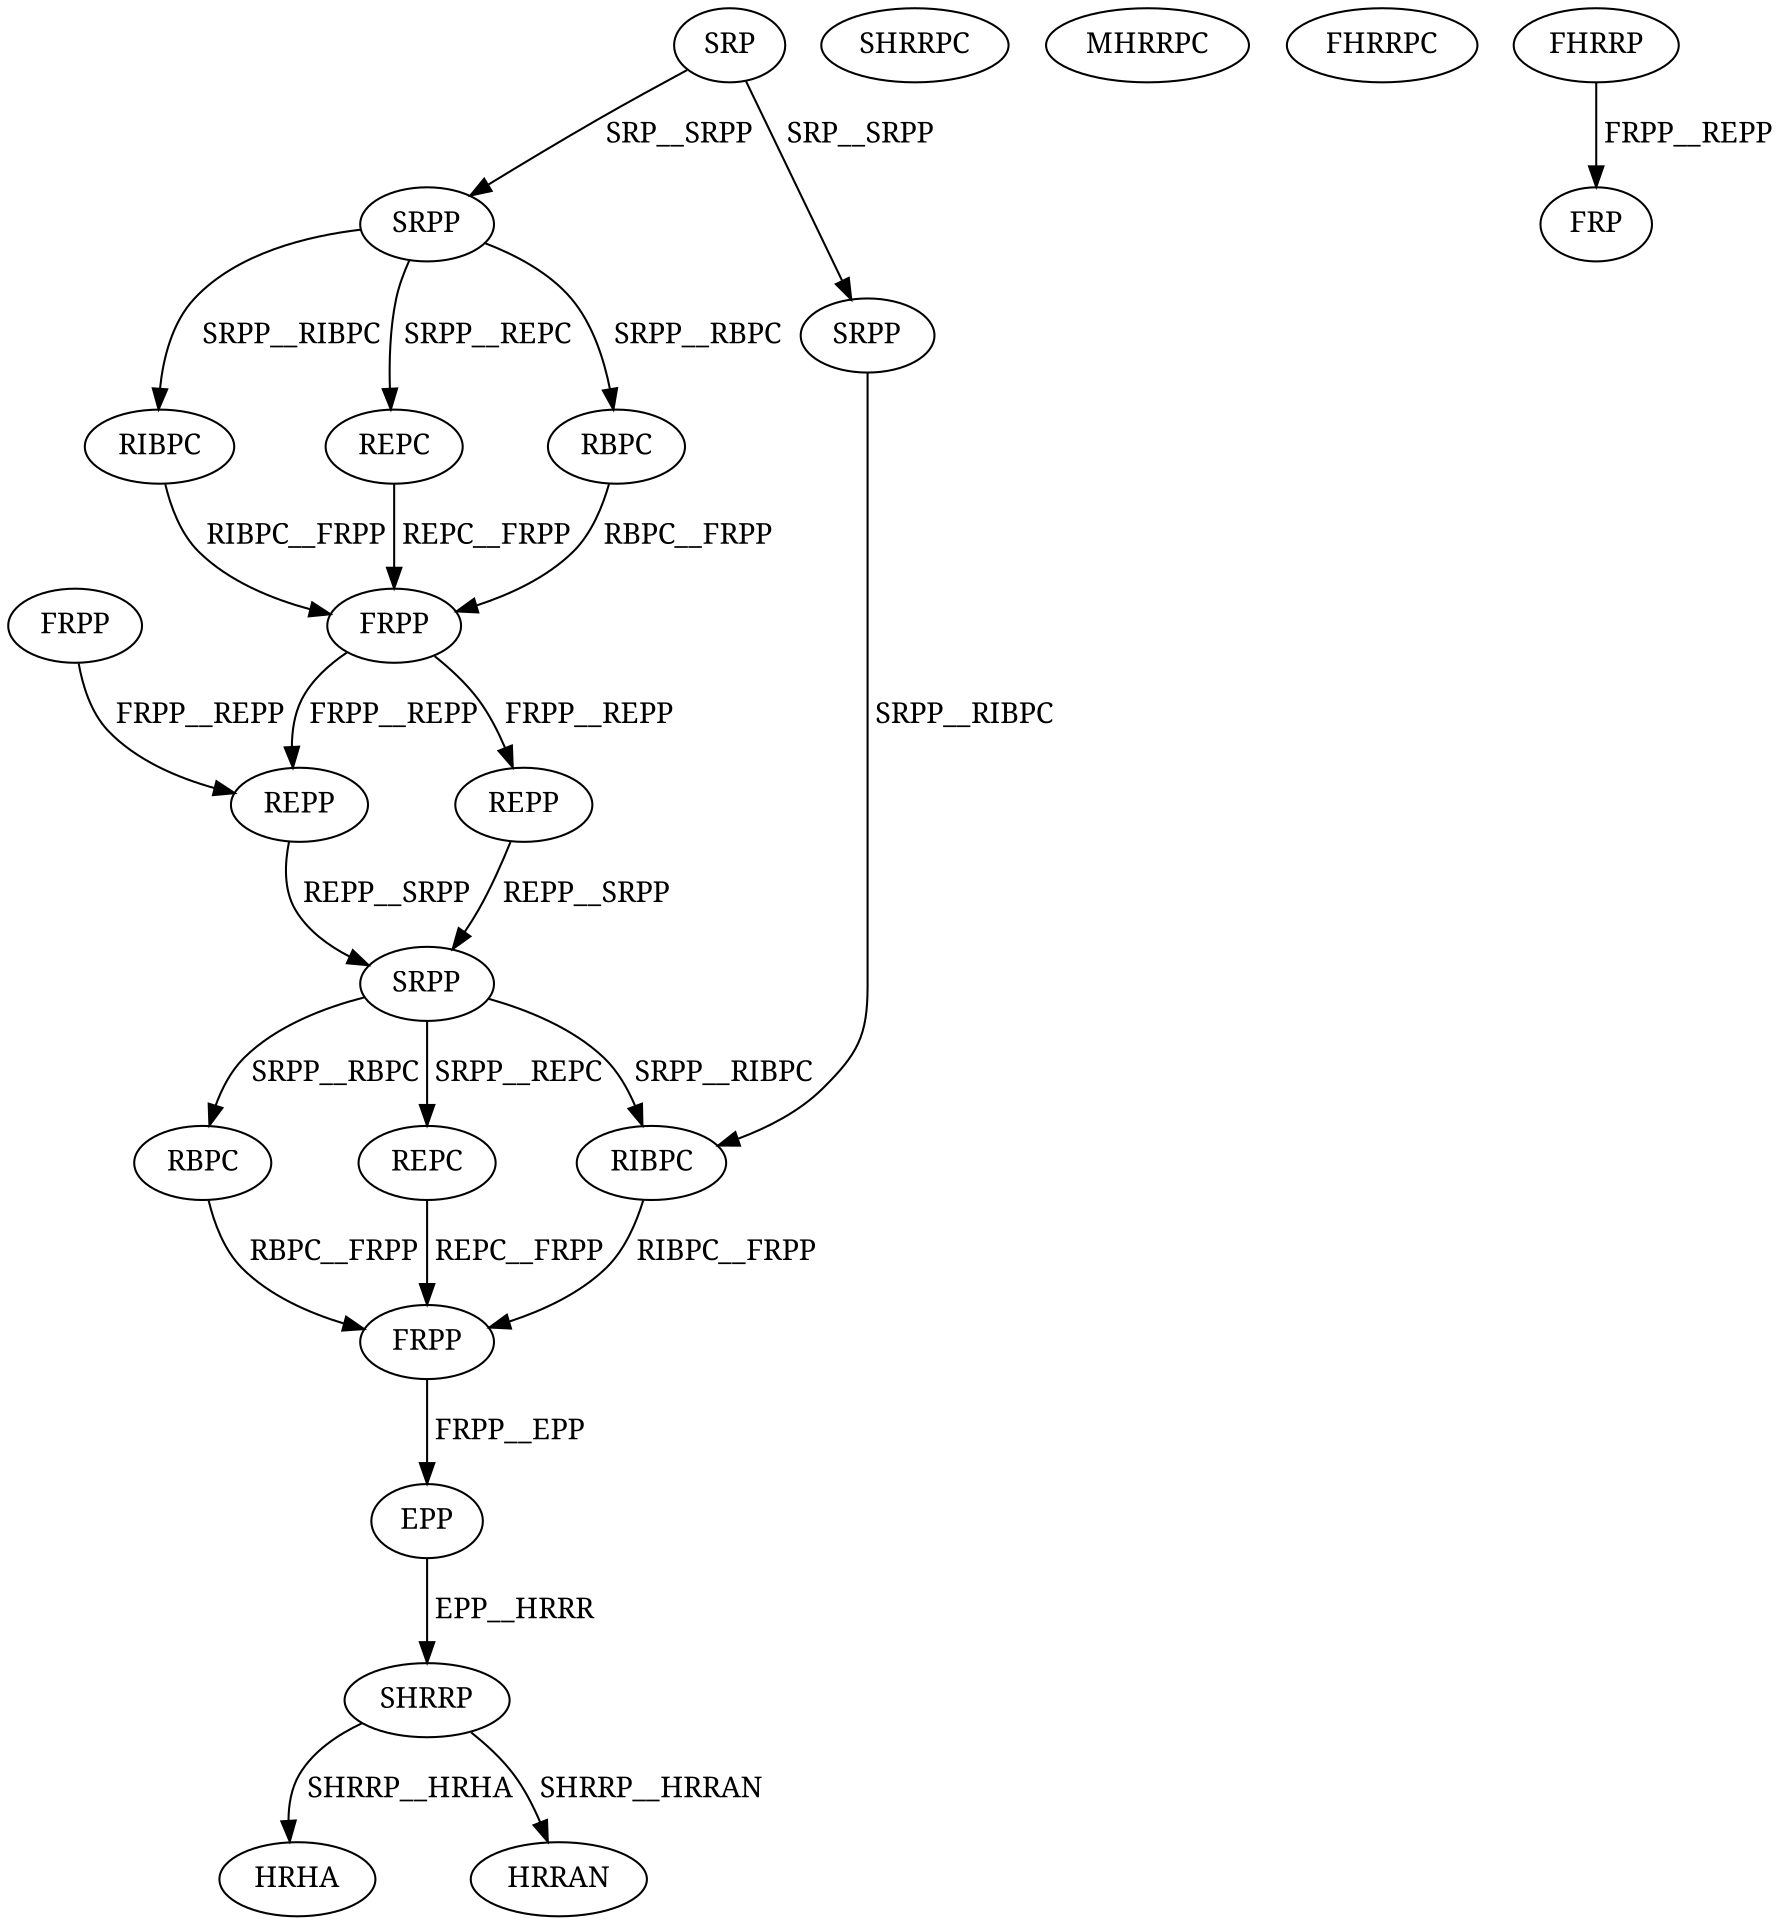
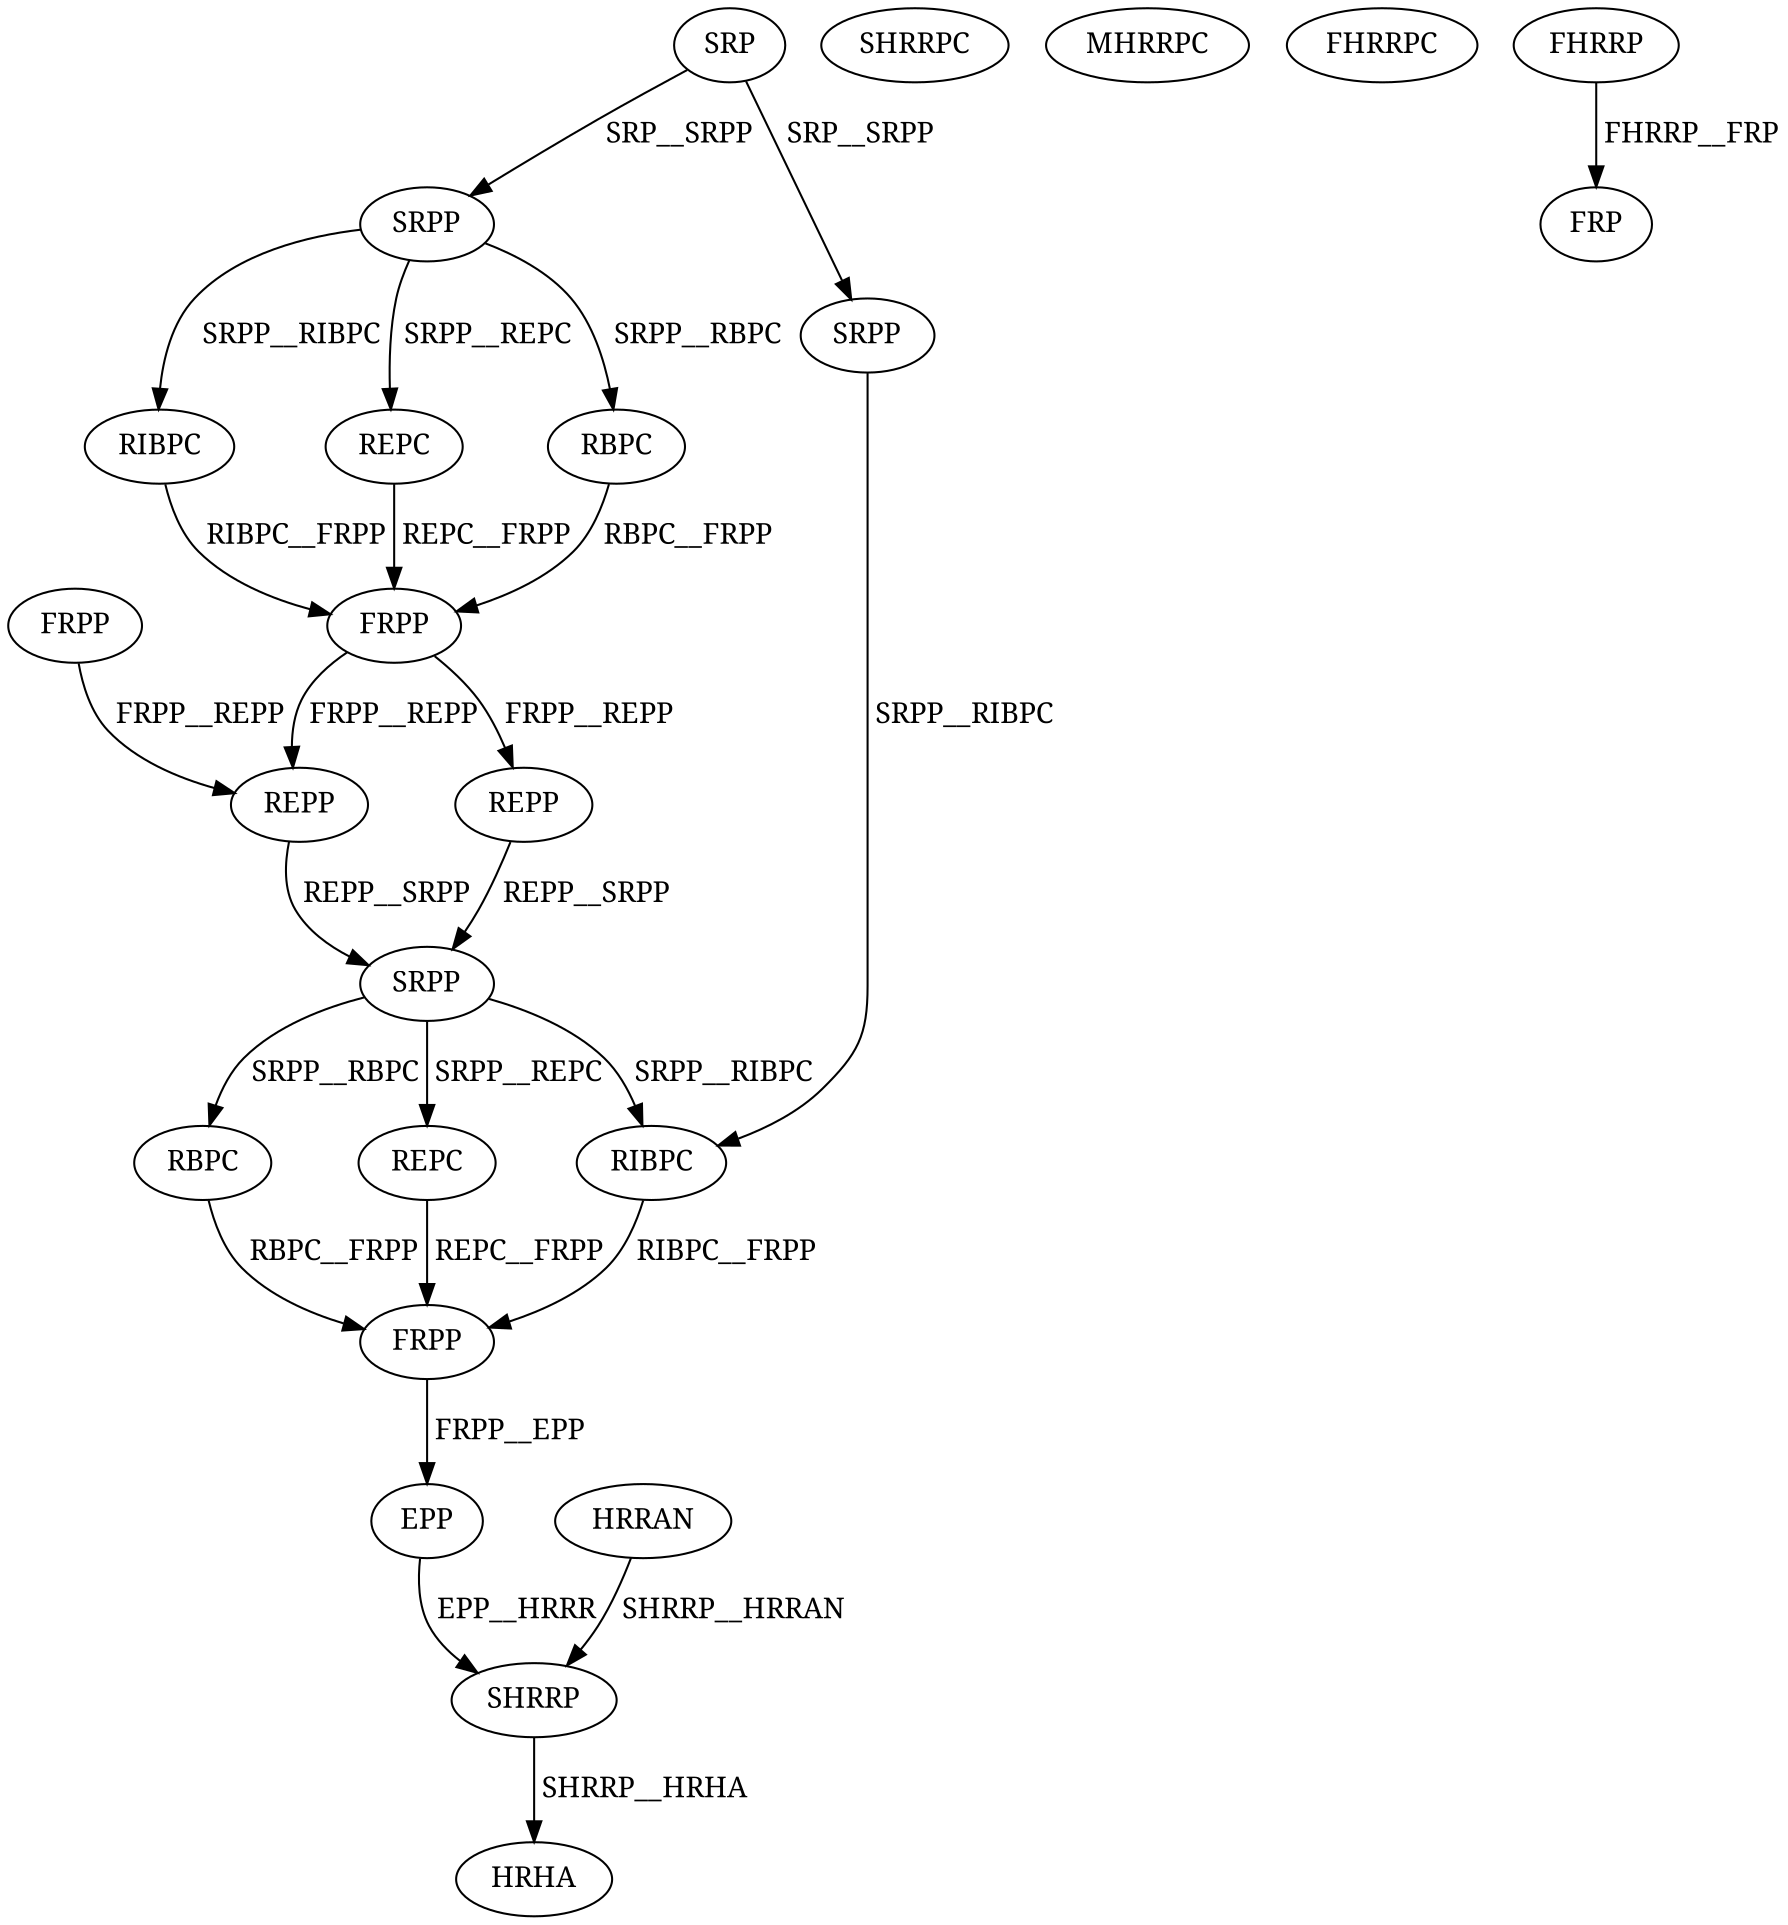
edge "FHRRP" -> "FRP": label " FRPP__REPP" -> " FHRRP__FRP"
edge "SHRRP" -> "HRRAN": reversed
